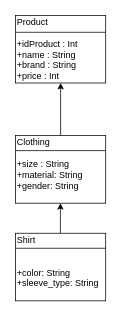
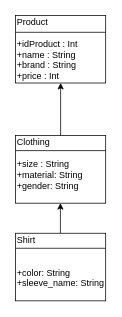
node "Shirt +color: String +sleeve_type: String": label "Shirt +color: String +sleeve_type: String" -> "Shirt +color: String +sleeve_name: String"
